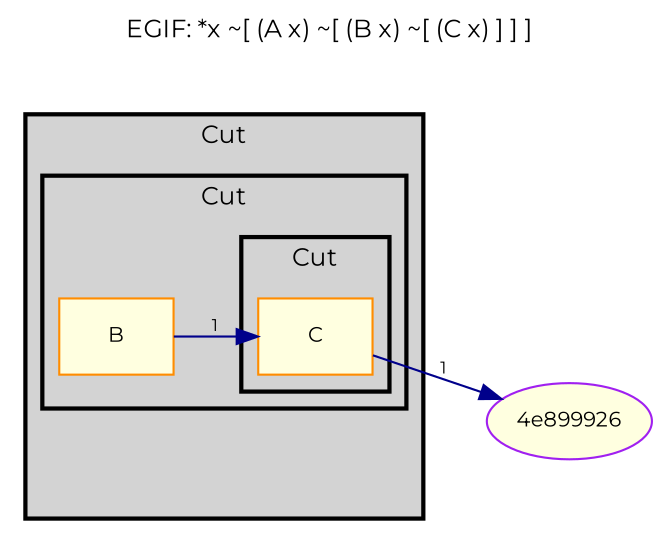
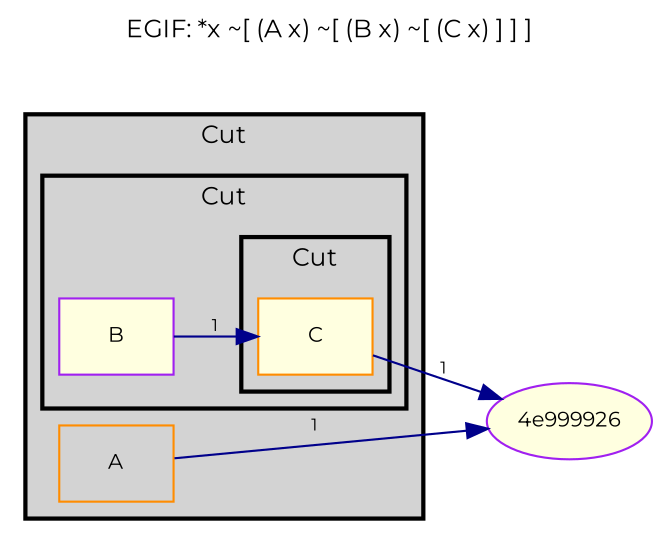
node "B": color darkorange -> purple
node "4e899926": label "4e899926" -> "4e999926"
node "A": added
